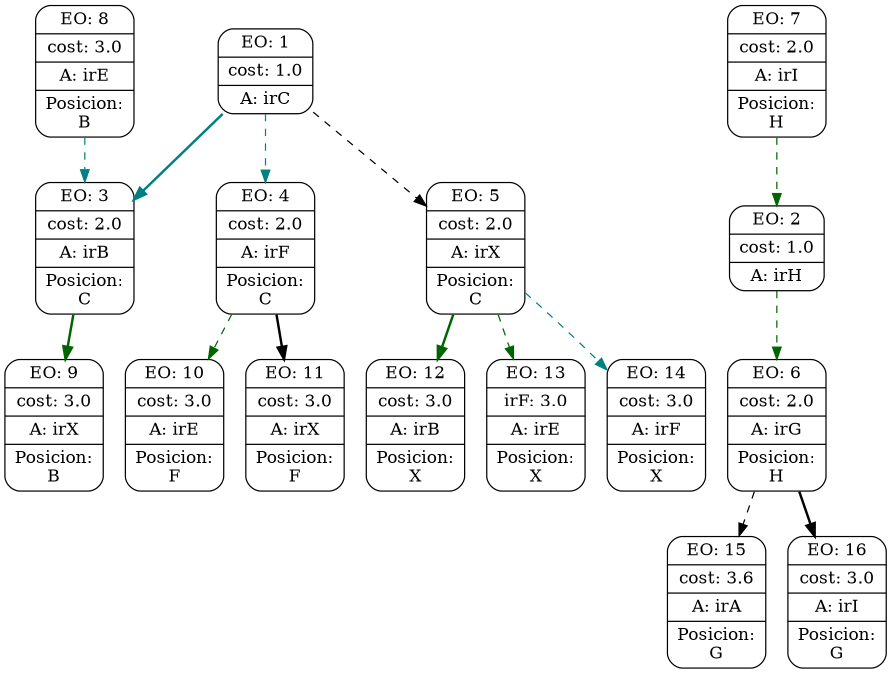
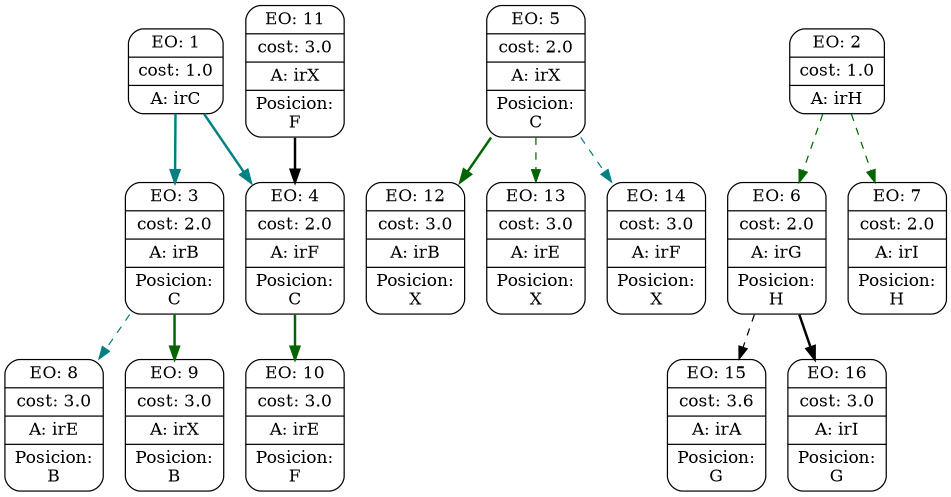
edge "EO: 1" -> "EO: 4": style dashed -> bold
edge "EO: 8" -> "EO: 3": reversed
edge "EO: 1" -> "EO: 5": removed
edge "EO: 7" -> "EO: 2": reversed
edge "EO: 4" -> "EO: 10": style dashed -> bold
edge "EO: 4" -> "EO: 11": reversed
node "EO: 13": text "irF: 3.0" -> "cost: 3.0"
